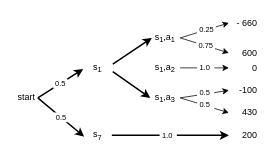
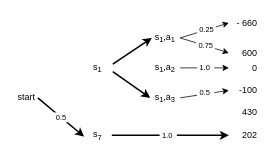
edge "start" -> "s1": removed, label "0.5"
edge "s1,a3" -> "430": removed, label "0.5"
node "200": label "200" -> "202"
